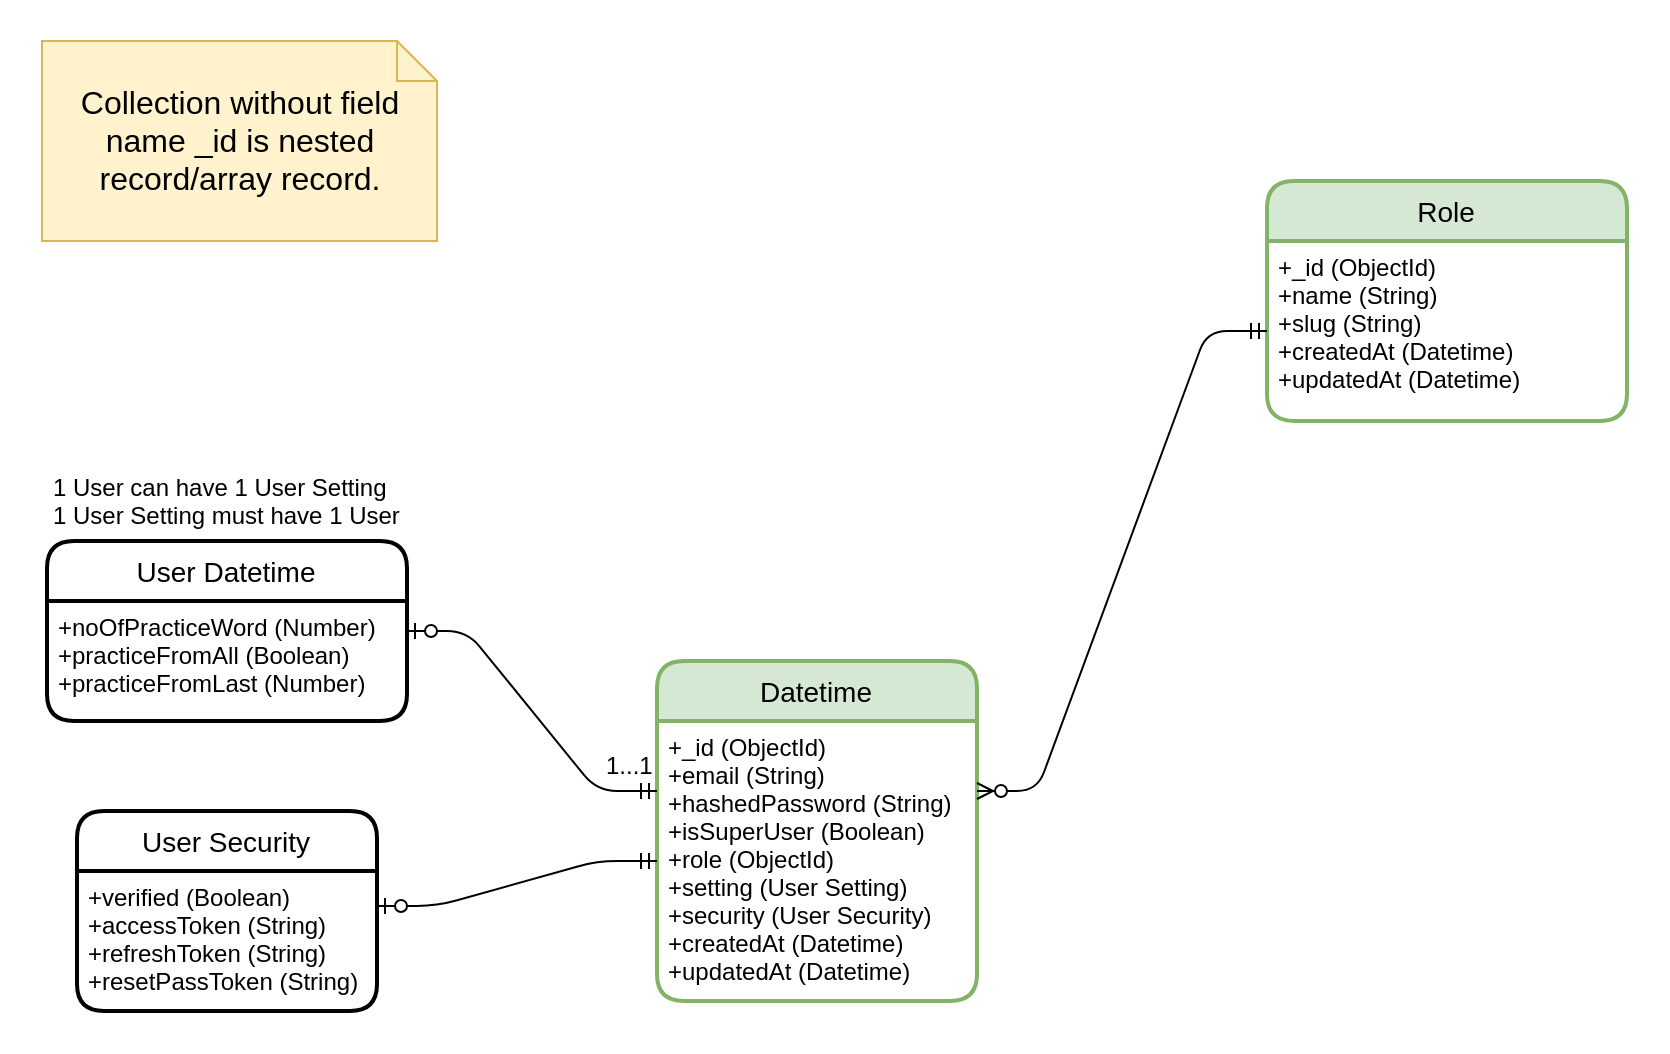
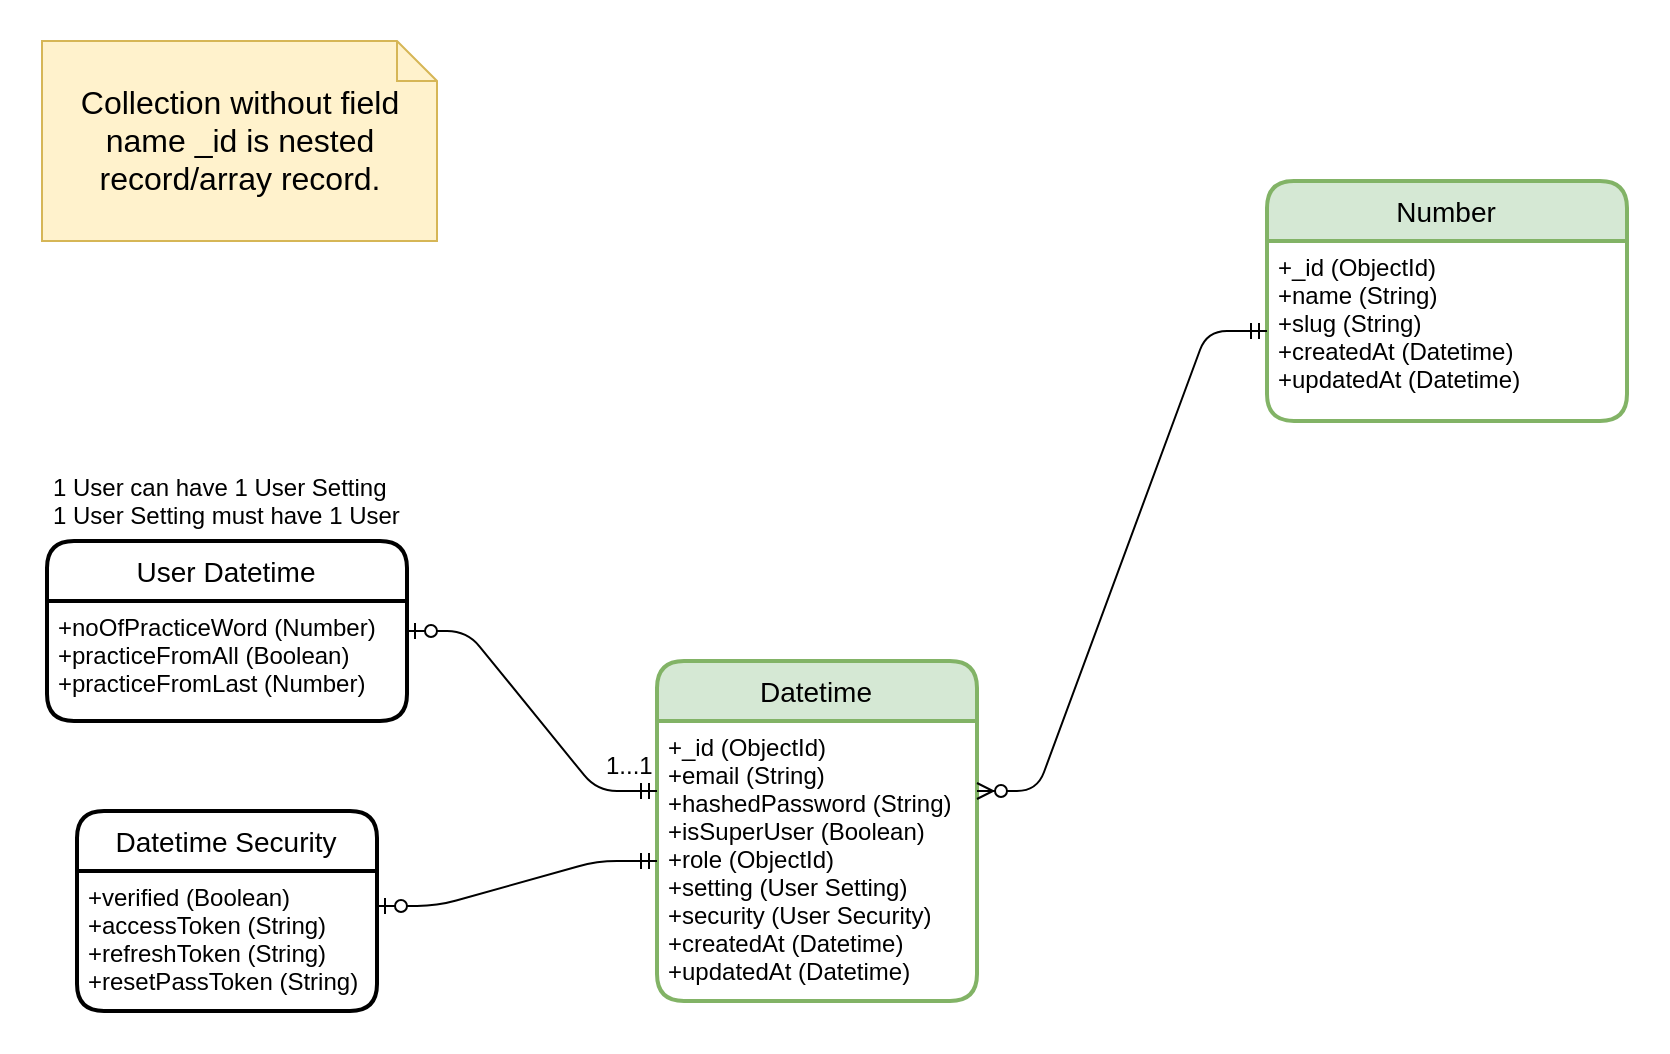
node "Role": label "Role" -> "Number"
node "User Security": label "User Security" -> "Datetime Security"
